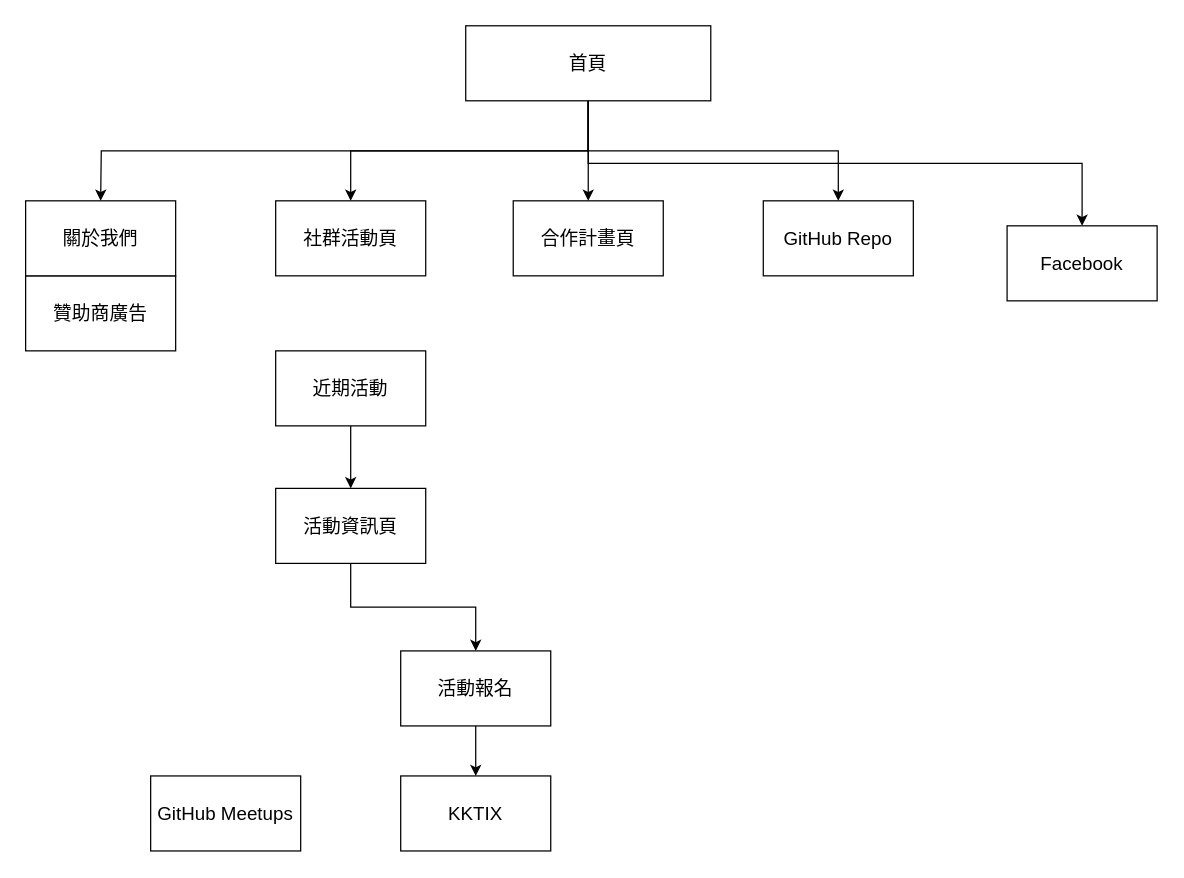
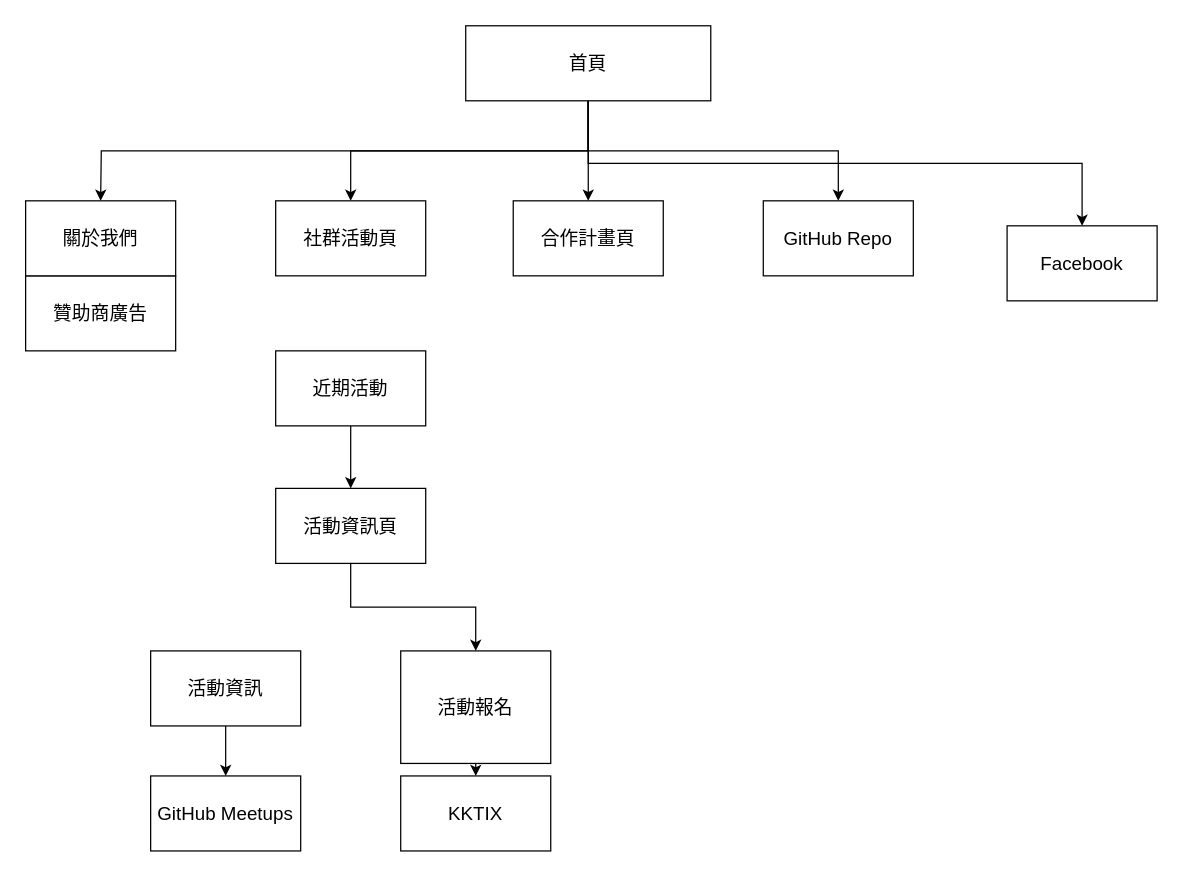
node "活動資訊": added
node "活動報名": size 150x75 -> 150x113
edge "活動資訊" -> "GitHub Meetups": added
